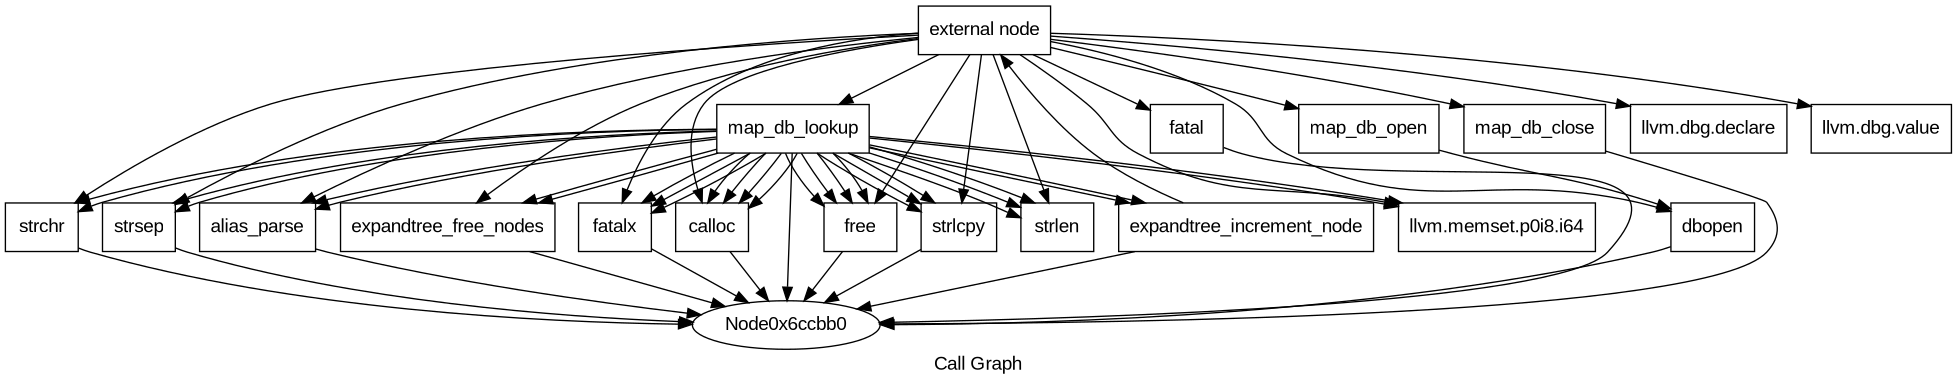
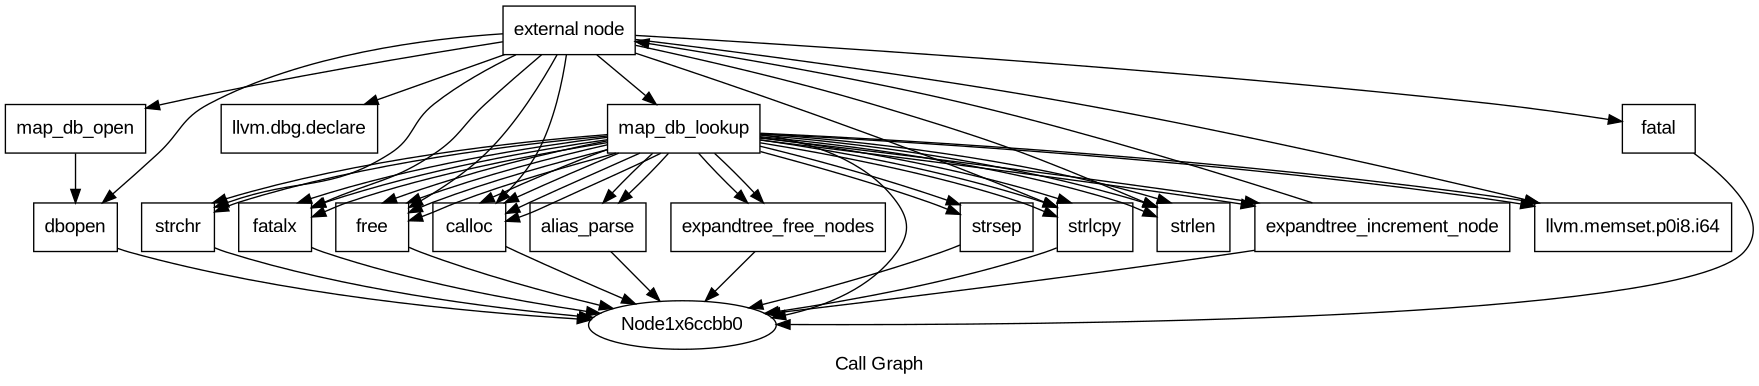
edge "external node" -> "strsep": removed
edge "external node" -> "expandtree_free_nodes": removed
edge "external node" -> "alias_parse": removed
node "map_db_close": removed
node "llvm.dbg.value": removed
node "Node0x6ccbb0": label "Node0x6ccbb0" -> "Node1x6ccbb0"
